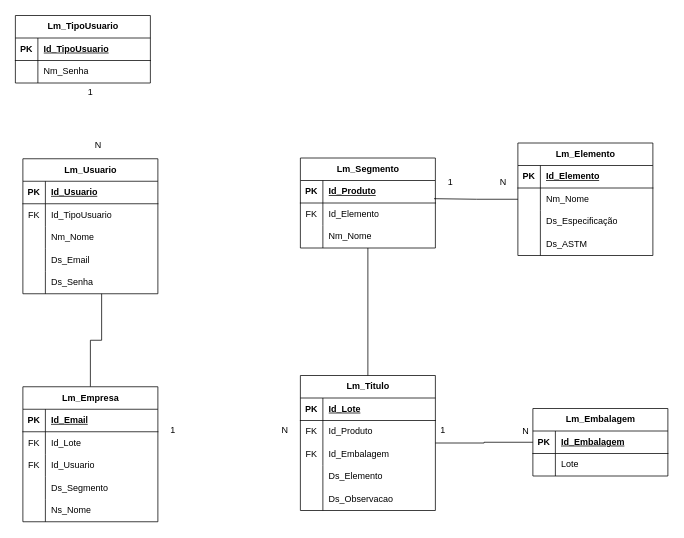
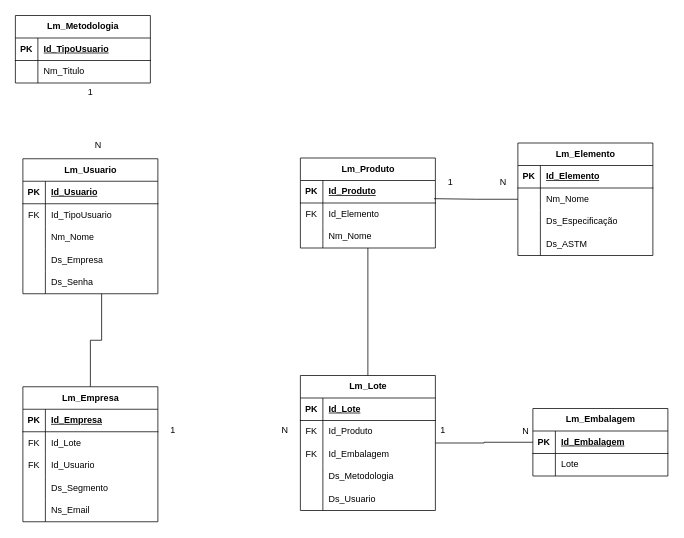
node "Lm_TipoUsuario": label "Lm_TipoUsuario" -> "Lm_Metodologia"
node "Nm_Senha": label "Nm_Senha" -> "Nm_Titulo"
node "Lm_Segmento": label "Lm_Segmento" -> "Lm_Produto"
node "Ds_Email": label "Ds_Email" -> "Ds_Empresa"
node "Lm_Titulo": label "Lm_Titulo" -> "Lm_Lote"
node "Id_Email": label "Id_Email" -> "Id_Empresa"
node "Ds_Elemento": label "Ds_Elemento" -> "Ds_Metodologia"
node "Ds_Observacao": label "Ds_Observacao" -> "Ds_Usuario"
node "Ns_Nome": label "Ns_Nome" -> "Ns_Email"
